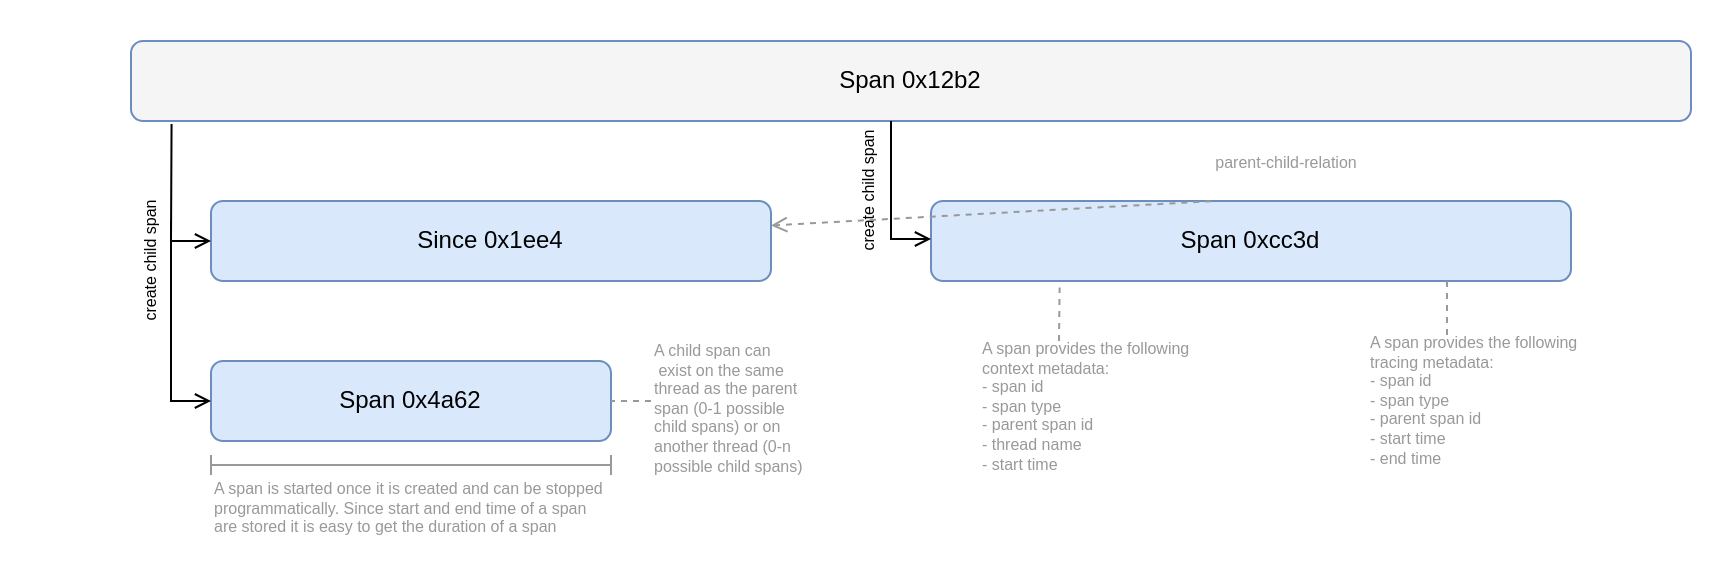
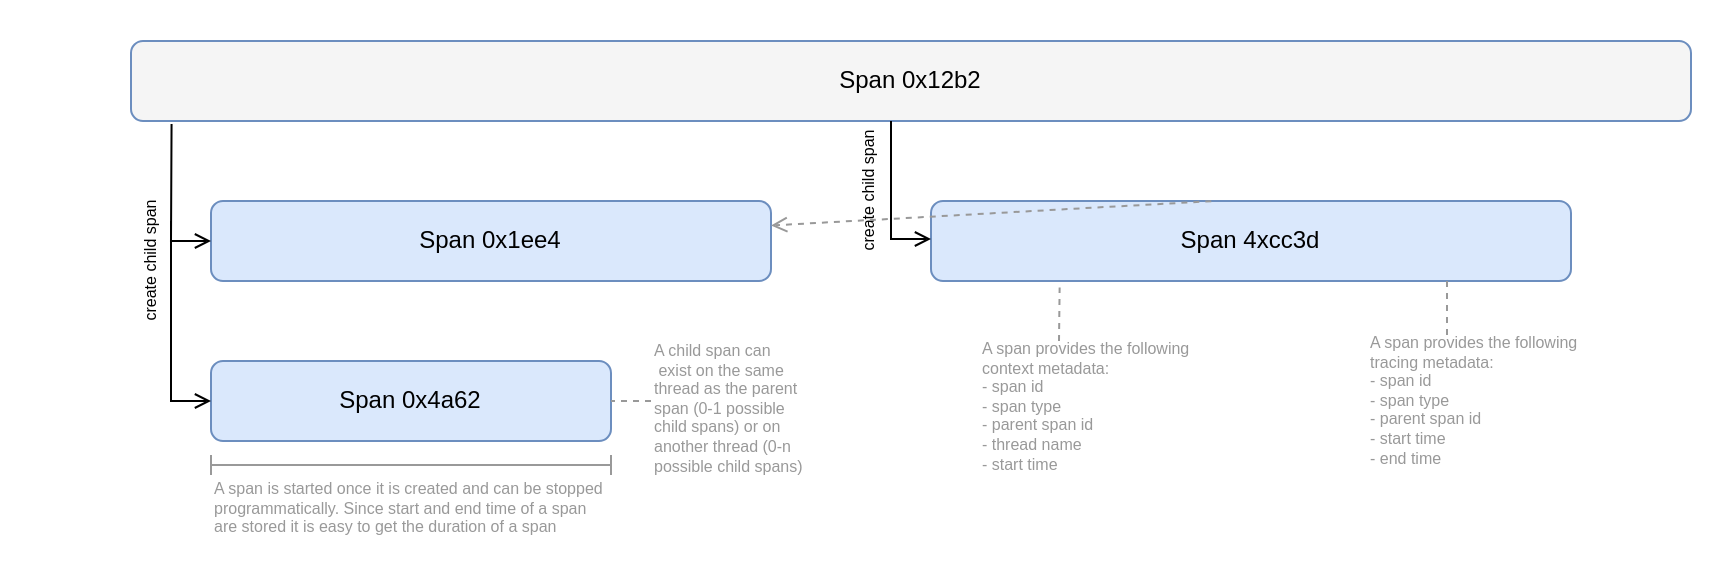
node "parent-child-relation": removed
node "Since 0x1ee4": label "Since 0x1ee4" -> "Span 0x1ee4"
node "Span 0xcc3d": label "Span 0xcc3d" -> "Span 4xcc3d"
